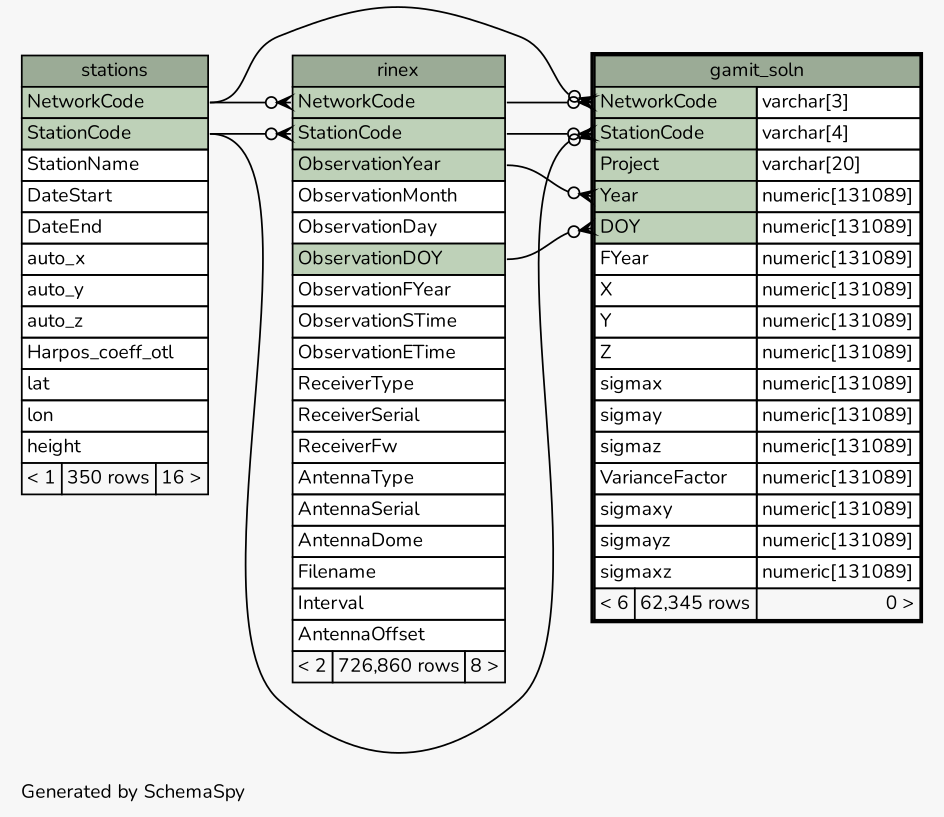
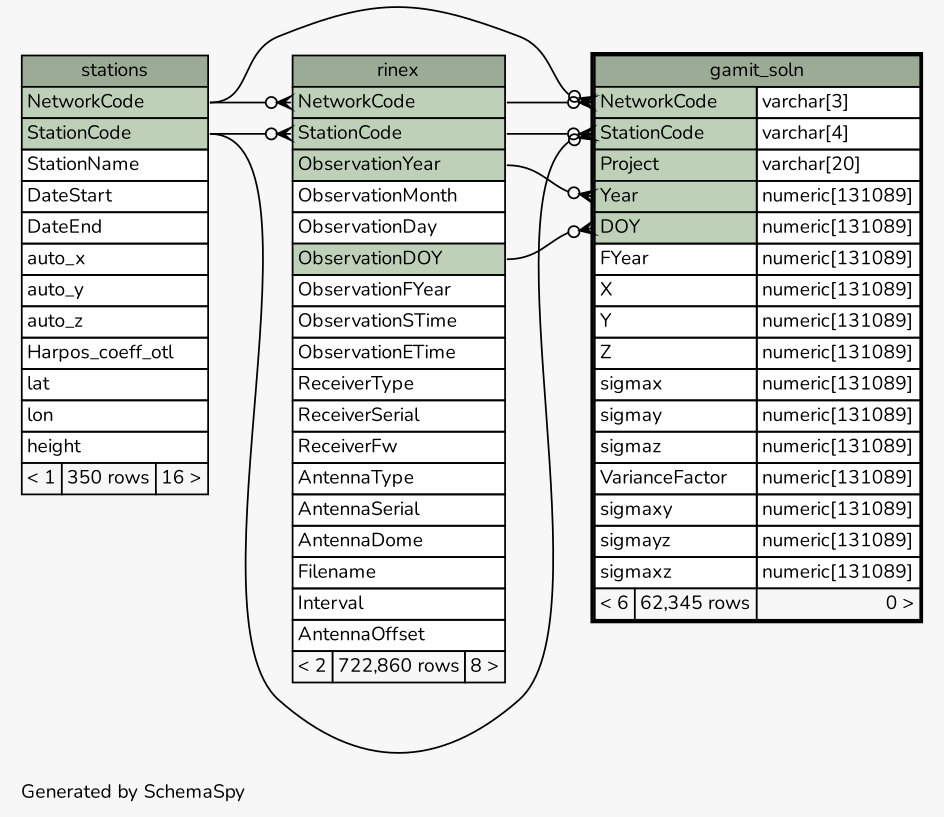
node "rinex": text "726,860 rows" -> "722,860 rows"
